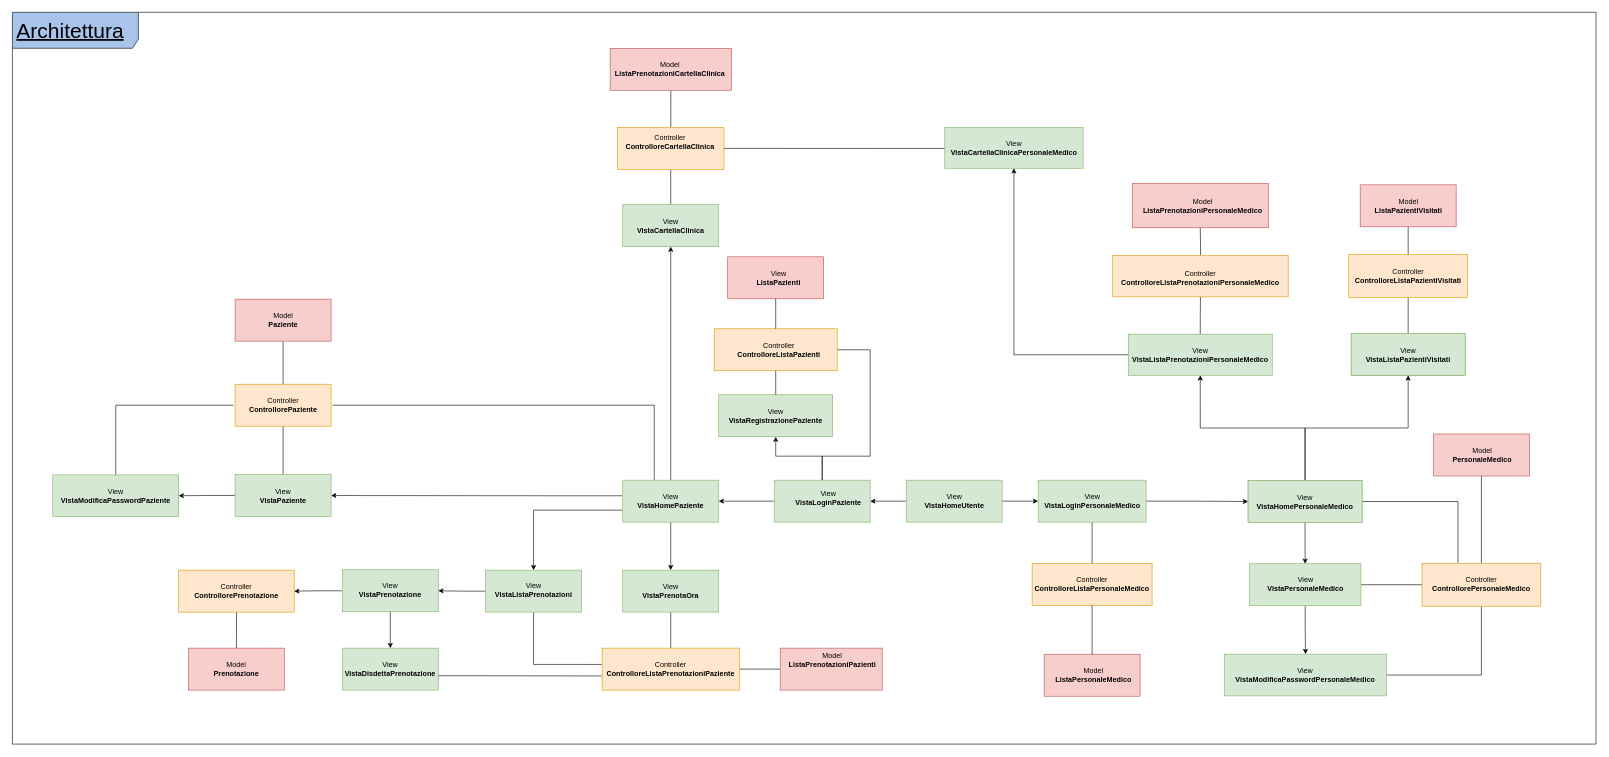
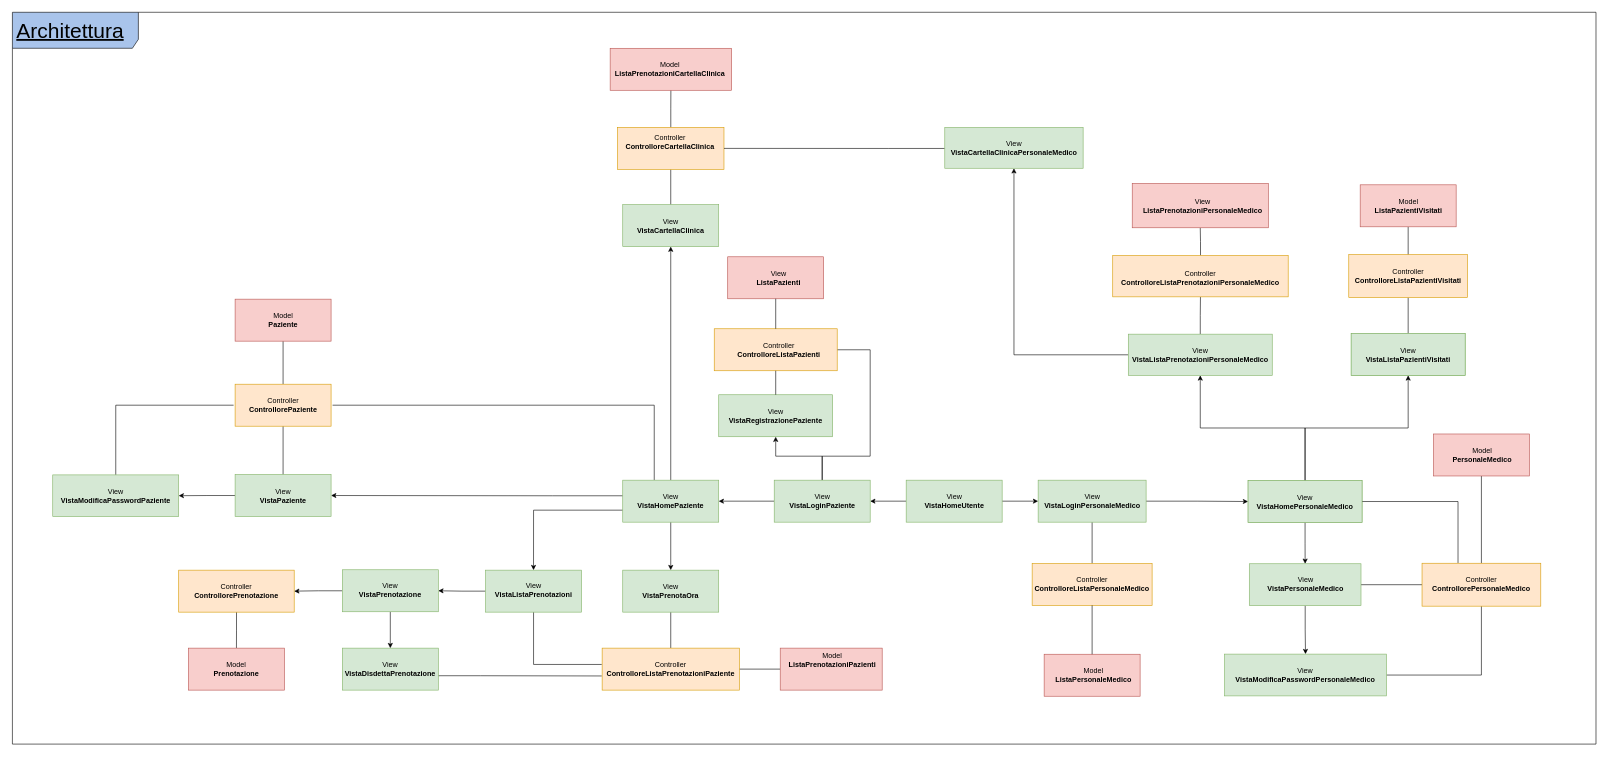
node "Model ListaPrenotazioniPersonaleMedico": label "Model ListaPrenotazioniPersonaleMedico" -> "View ListaPrenotazioniPersonaleMedico"
node "View VistaLoginPaziente": moved (828, 498) -> (822, 501)
